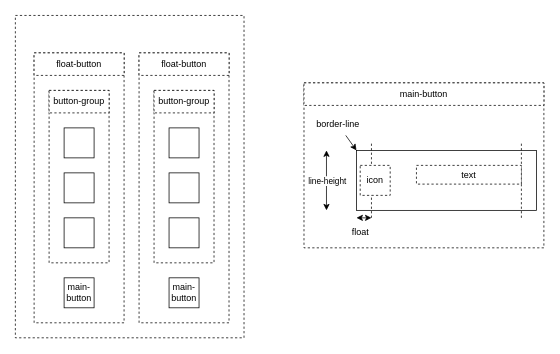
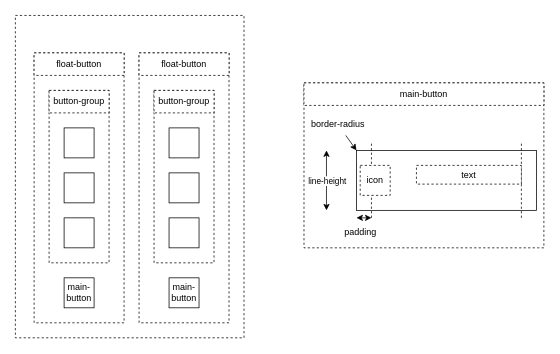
node "border-line": label "border-line" -> "border-radius"
node "float": label "float" -> "padding"
